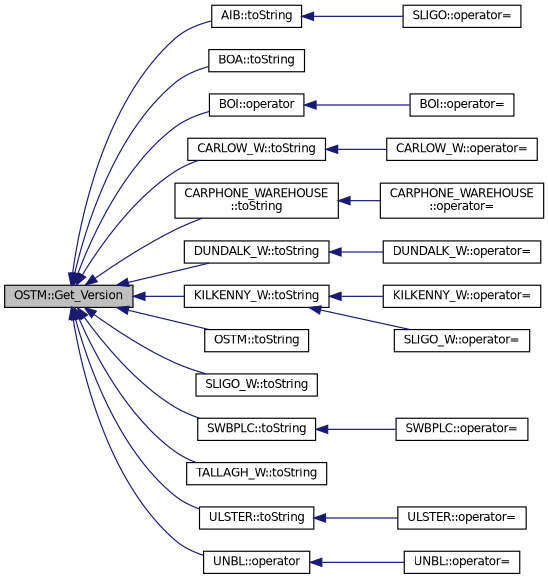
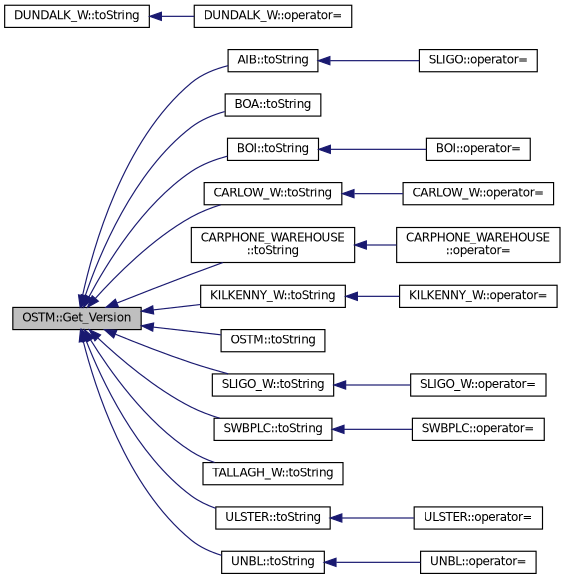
node "BOI::operator": label "BOI::operator" -> "BOI::toString"
edge "DUNDALK_W::toString" -> "OSTM::Get_Version": removed
edge "SLIGO_W::operator=" -> "KILKENNY_W::toString": now "SLIGO_W::operator=" -> "SLIGO_W::toString"
node "UNBL::operator": label "UNBL::operator" -> "UNBL::toString"
